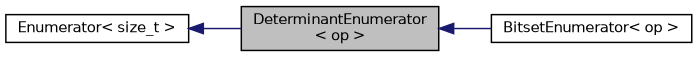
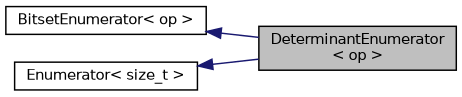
edge "BitsetEnumerator< op >" -> "DeterminantEnumerator < op >": reversed
